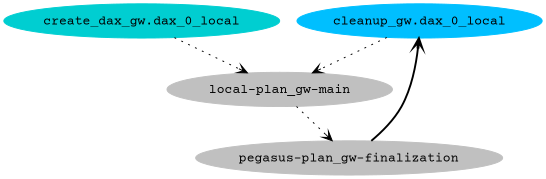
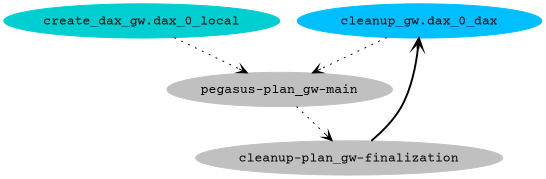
node "cleanup_gw.dax_0_local": label "cleanup_gw.dax_0_local" -> "cleanup_gw.dax_0_dax"
node "local-plan_gw-main": label "local-plan_gw-main" -> "pegasus-plan_gw-main"
node "pegasus-plan_gw-finalization": label "pegasus-plan_gw-finalization" -> "cleanup-plan_gw-finalization"
